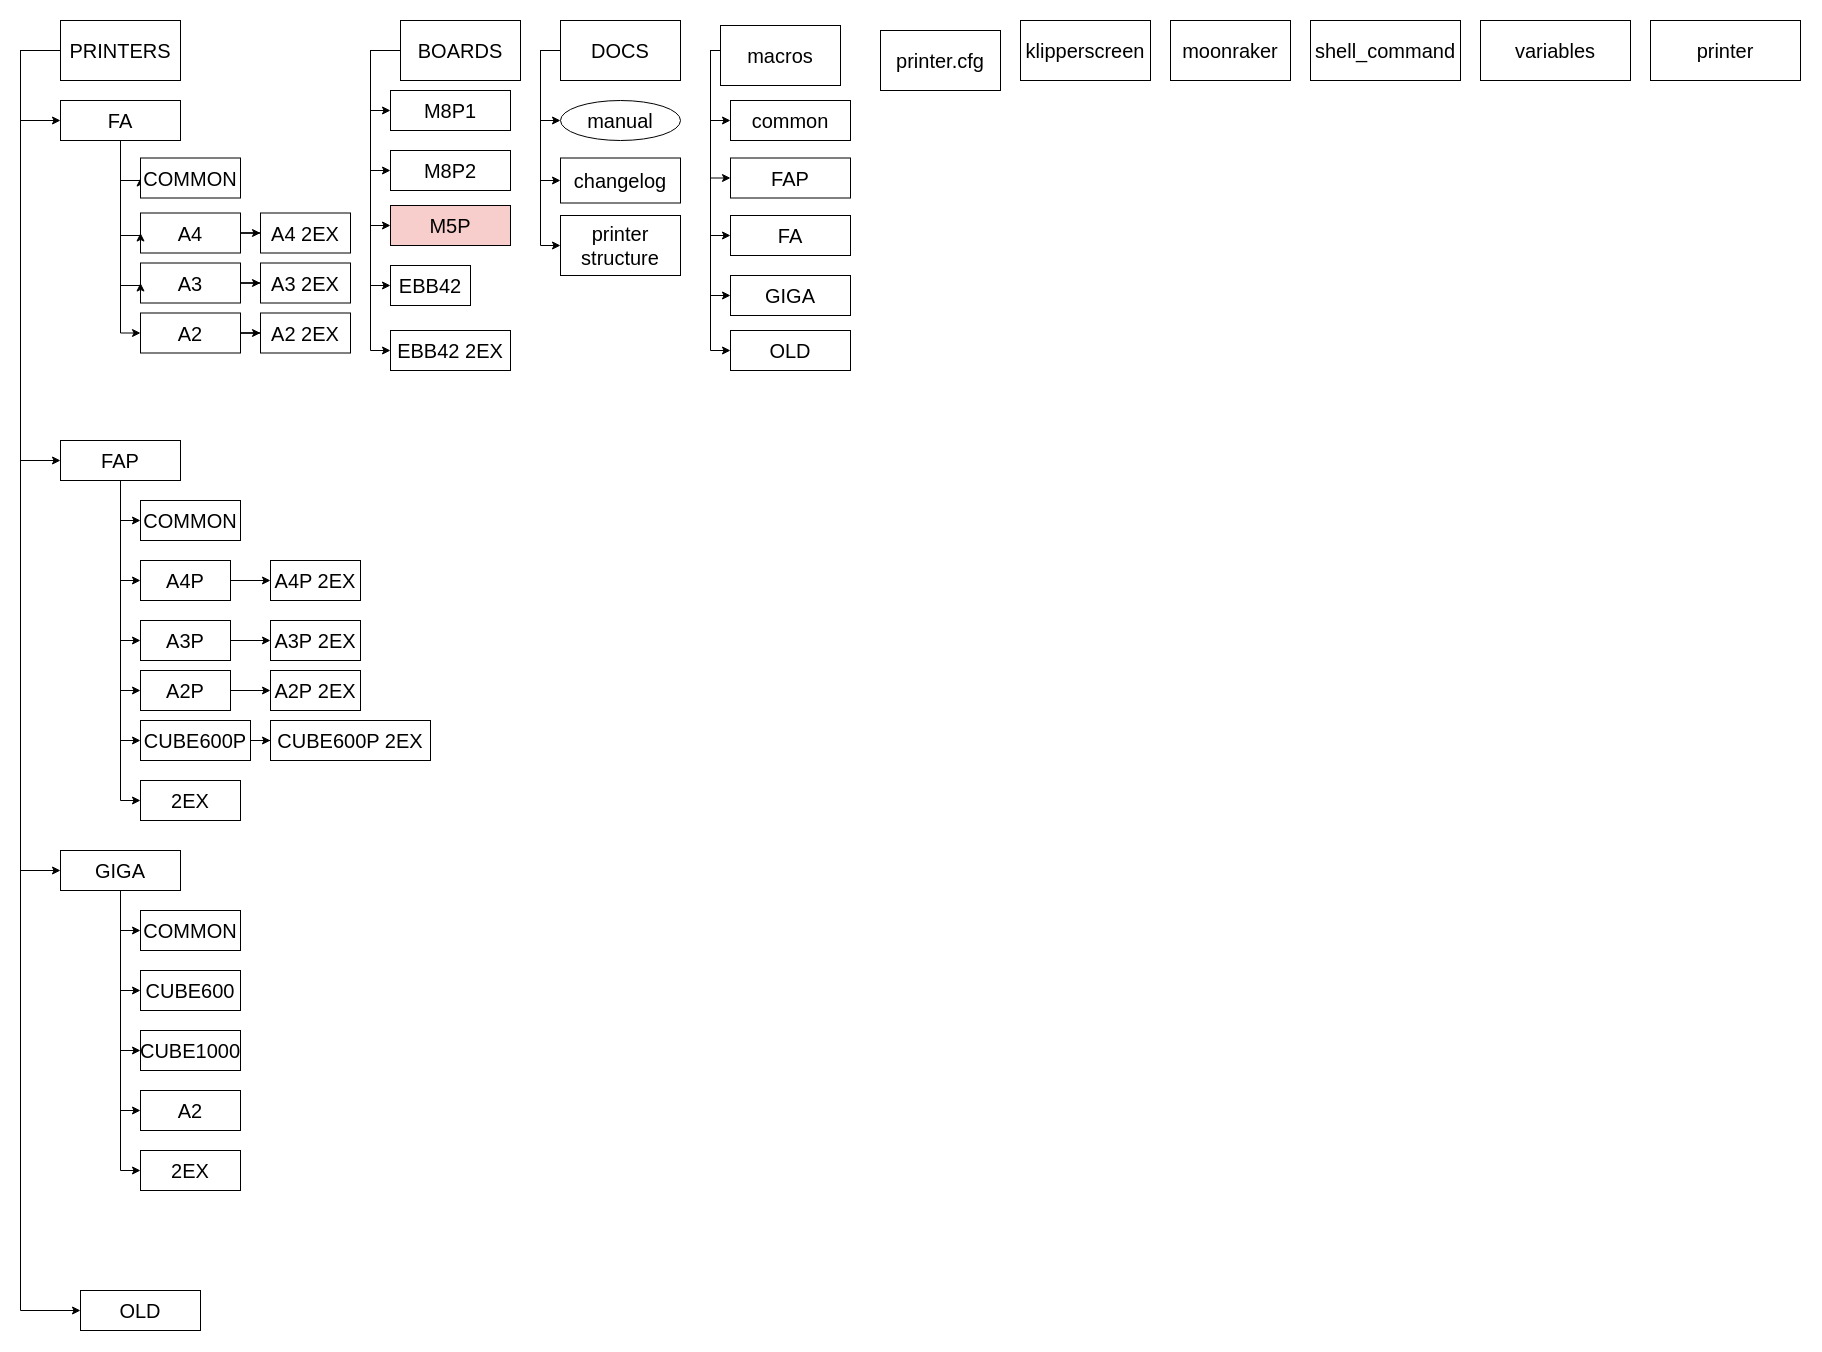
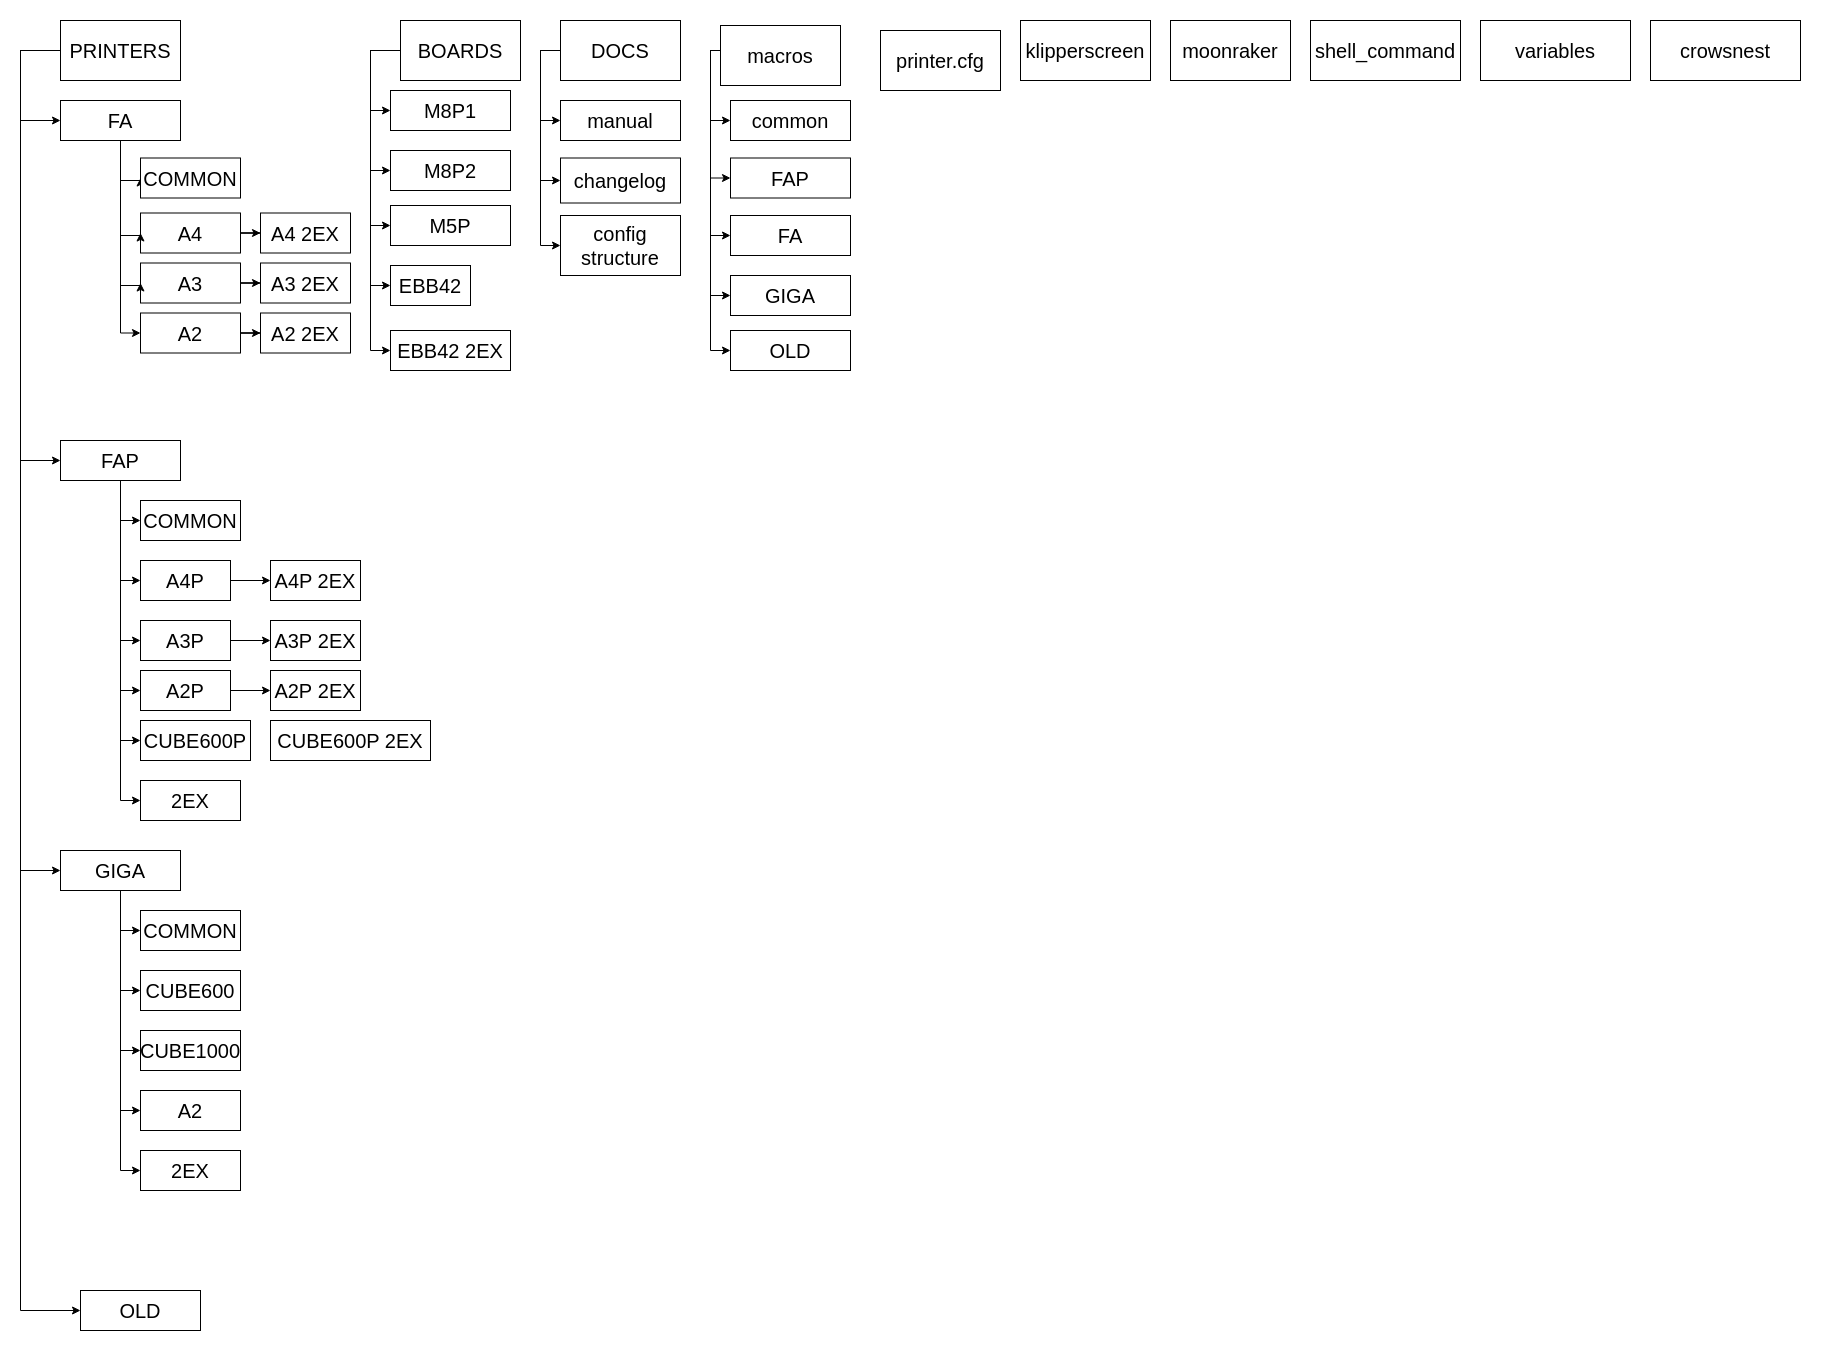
node "printer": label "printer" -> "crowsnest"
node "manual": shape ellipse -> rectangle
node "M5P": fillcolor #f8cecc -> #ffffff
node "printer structure": label "printer structure" -> "config structure"
edge "CUBE600P" -> "CUBE600P 2EX": removed
